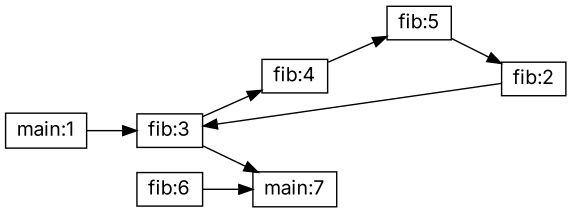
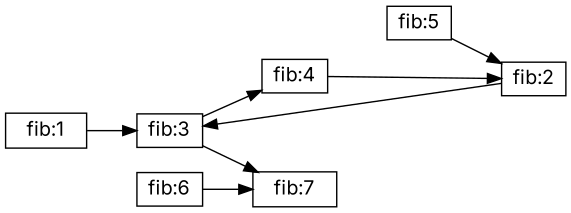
edge "fib:4" -> "fib:5": now "fib:4" -> "fib:2"
node "main:1": label "main:1" -> "fib:1"
node "main:7": label "main:7" -> "fib:7"
